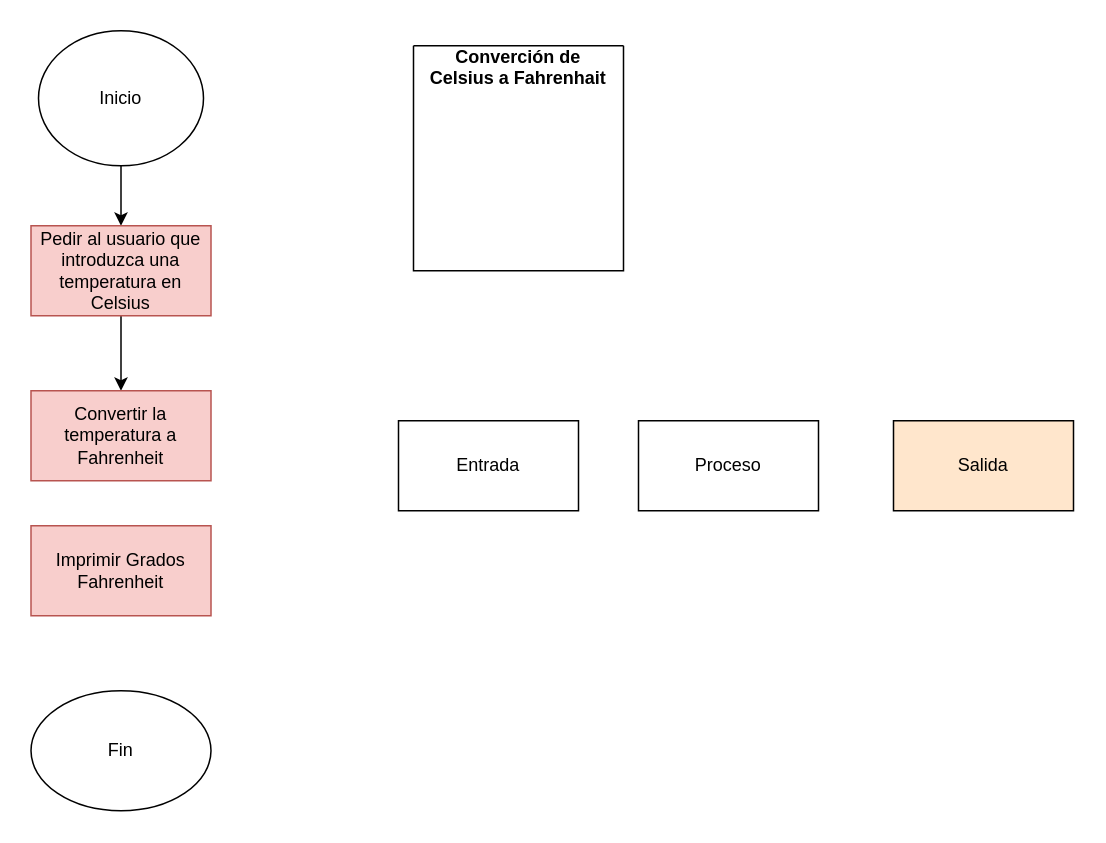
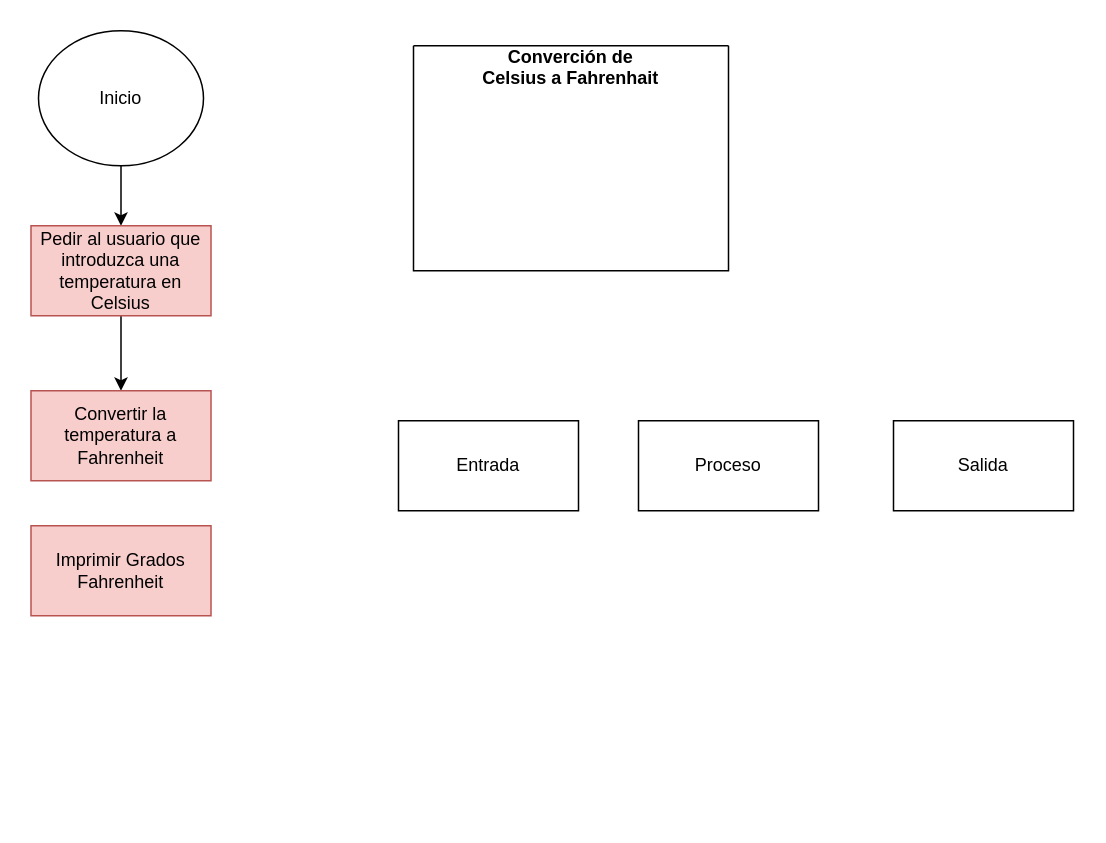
node "Converción de Celsius a Fahrenhait": size 210x225 -> 315x225
node "Salida": fillcolor #ffe6cc -> #ffffff
node "Fin": removed
